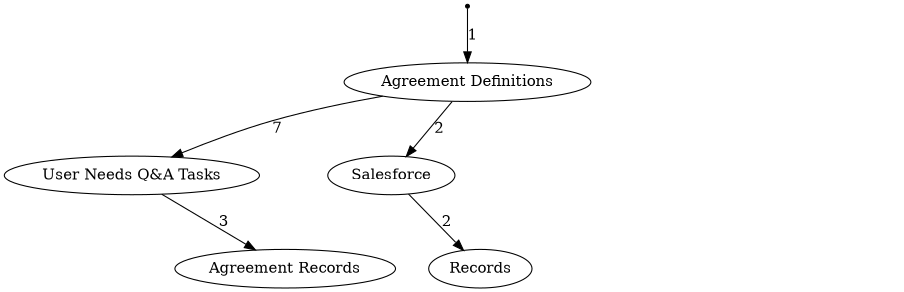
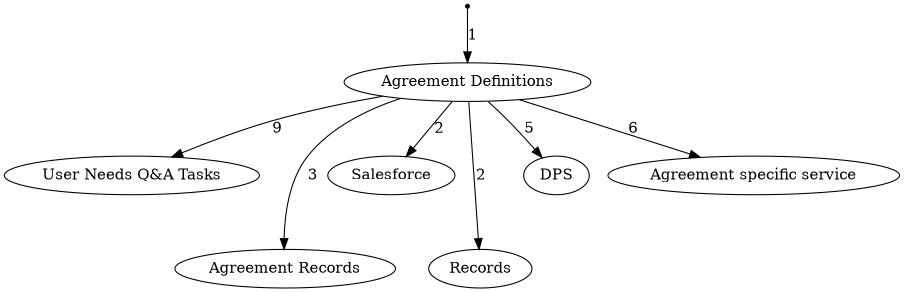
edge "Agreement Definitions" -> "User Needs Q&A Tasks": label "7" -> "9"
node "DPS": added
node "Agreement specific service": added
edge "Salesforce" -> "Records": now "Agreement Definitions" -> "Records"
edge "User Needs Q&A Tasks" -> "Agreement Records": now "Agreement Definitions" -> "Agreement Records"
